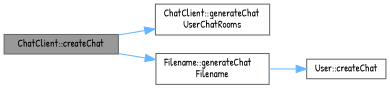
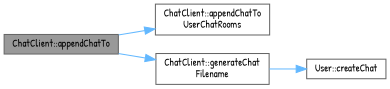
node "ChatClient::generateChat UserChatRooms": label "ChatClient::generateChat UserChatRooms" -> "ChatClient::appendChatTo UserChatRooms"
node "ChatClient::createChat": label "ChatClient::createChat" -> "ChatClient::appendChatTo"
node "Filename::generateChat Filename": label "Filename::generateChat Filename" -> "ChatClient::generateChat Filename"
